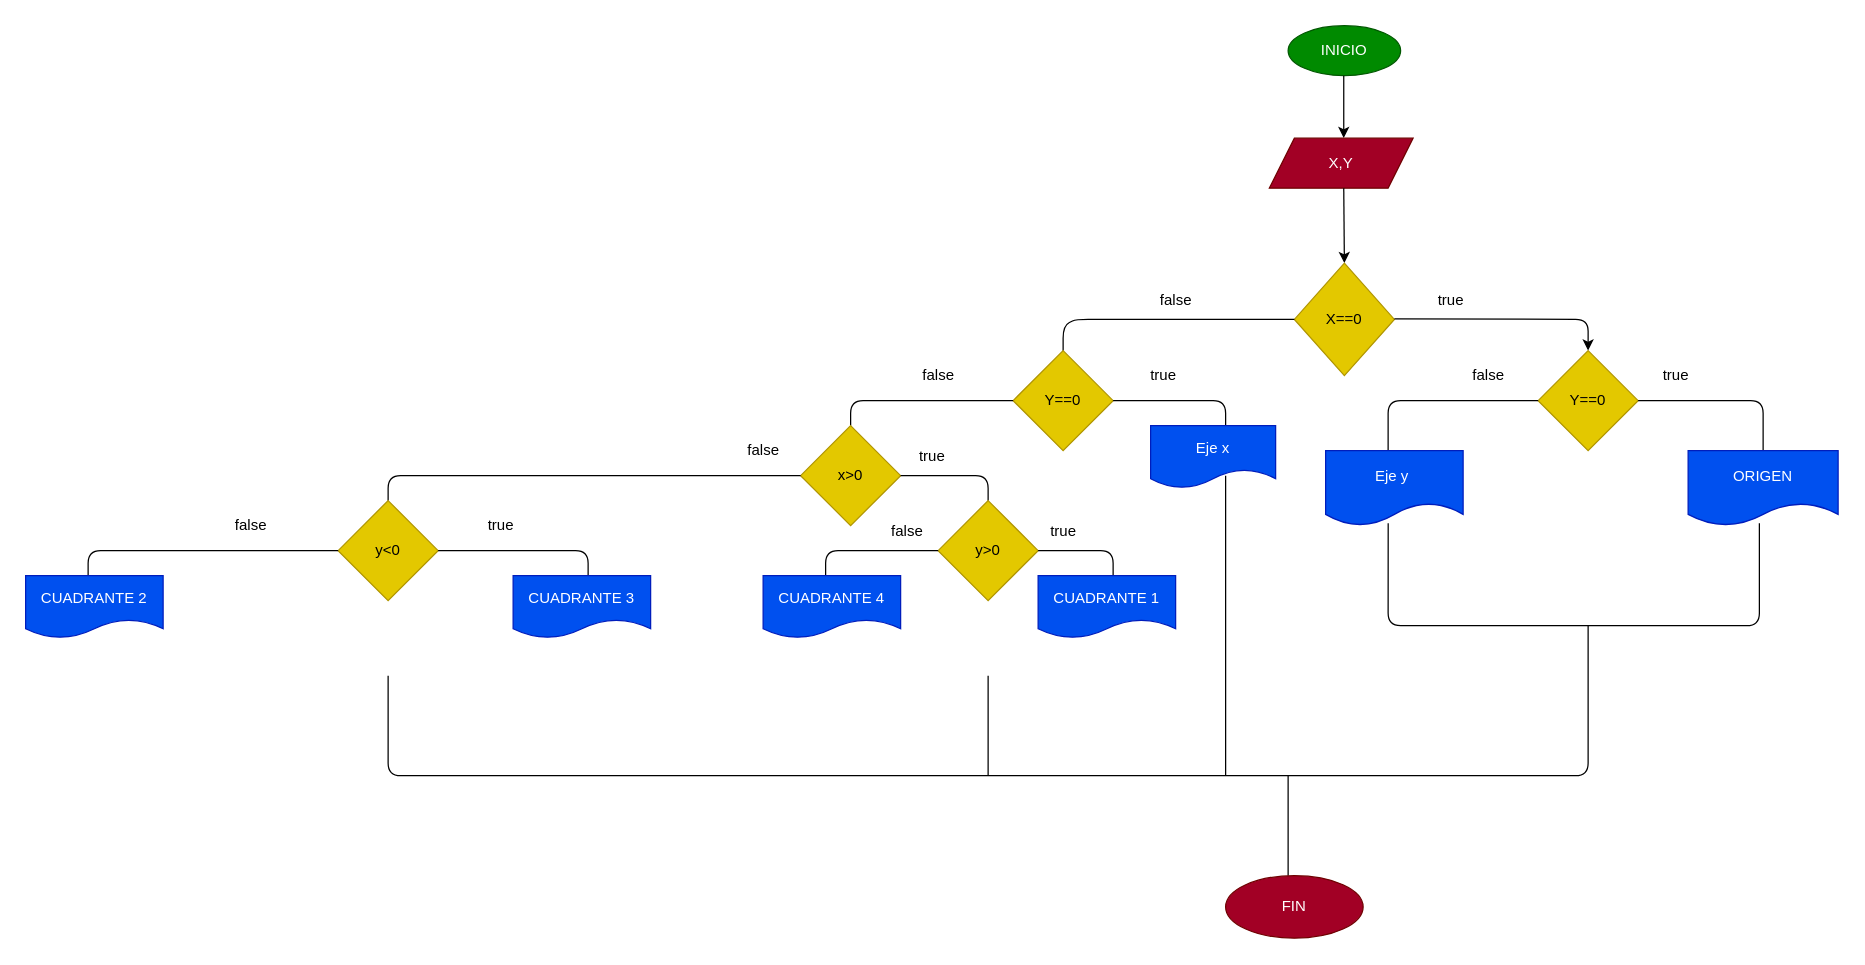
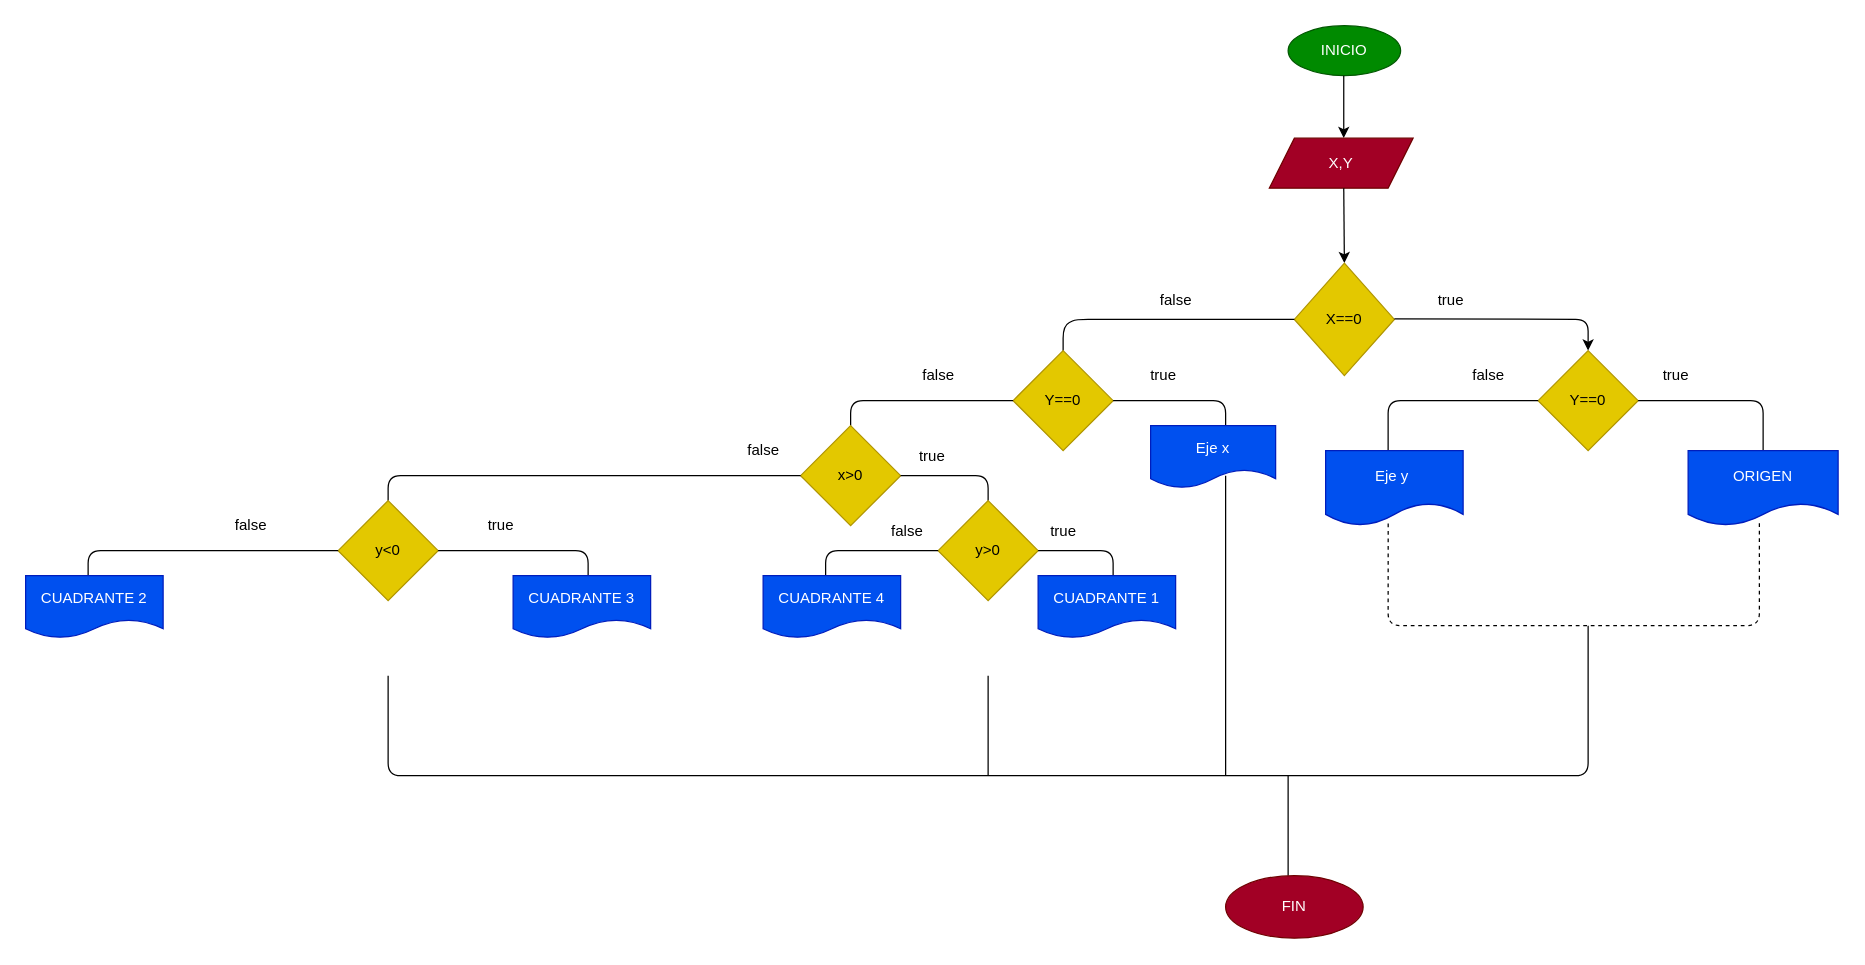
edge "Eje y" -- "ORIGEN": style solid -> dashed
